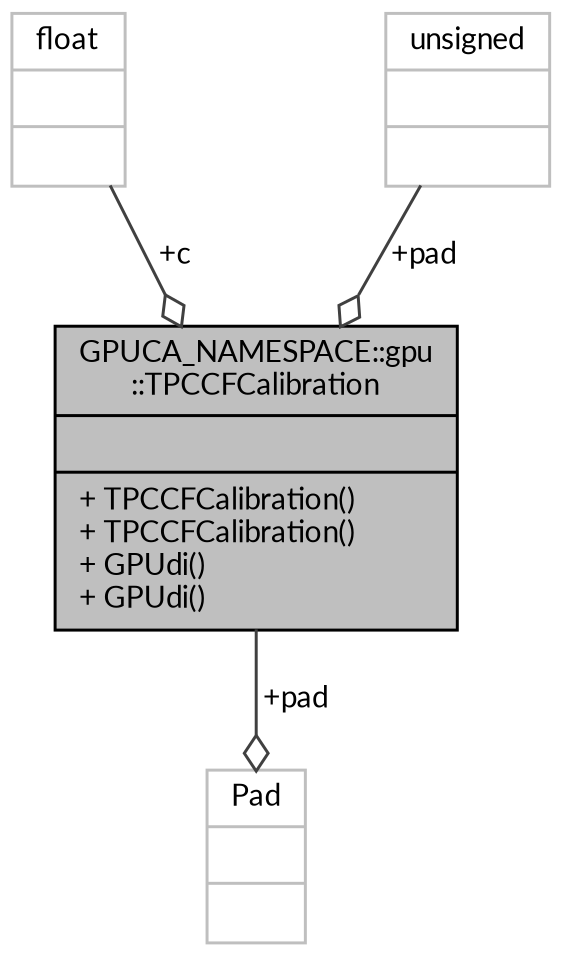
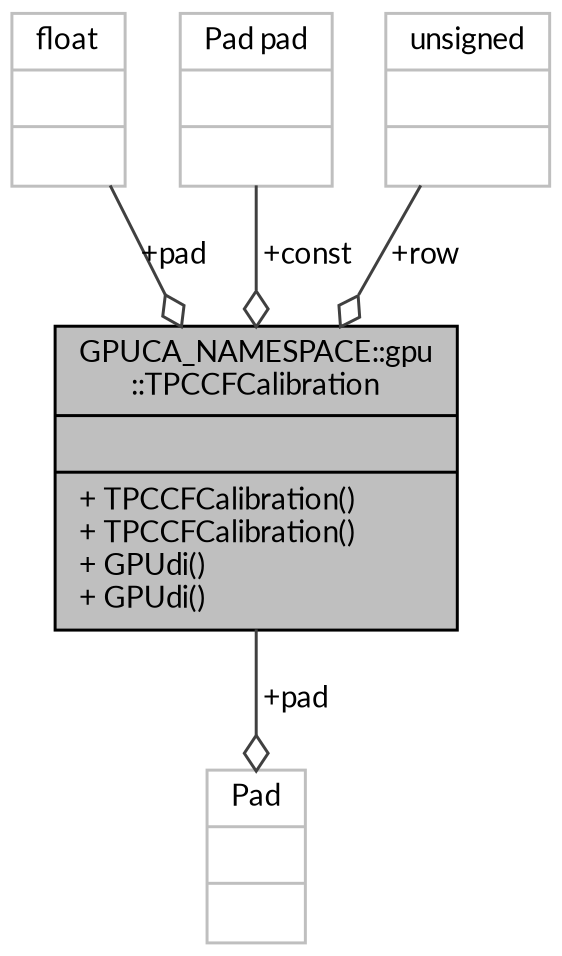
node "Pad pad": added
edge "float" -> "GPUCA_NAMESPACE::gpu": label " +c" -> " +pad"
edge "unsigned" -> "GPUCA_NAMESPACE::gpu": label " +pad" -> " +row"
